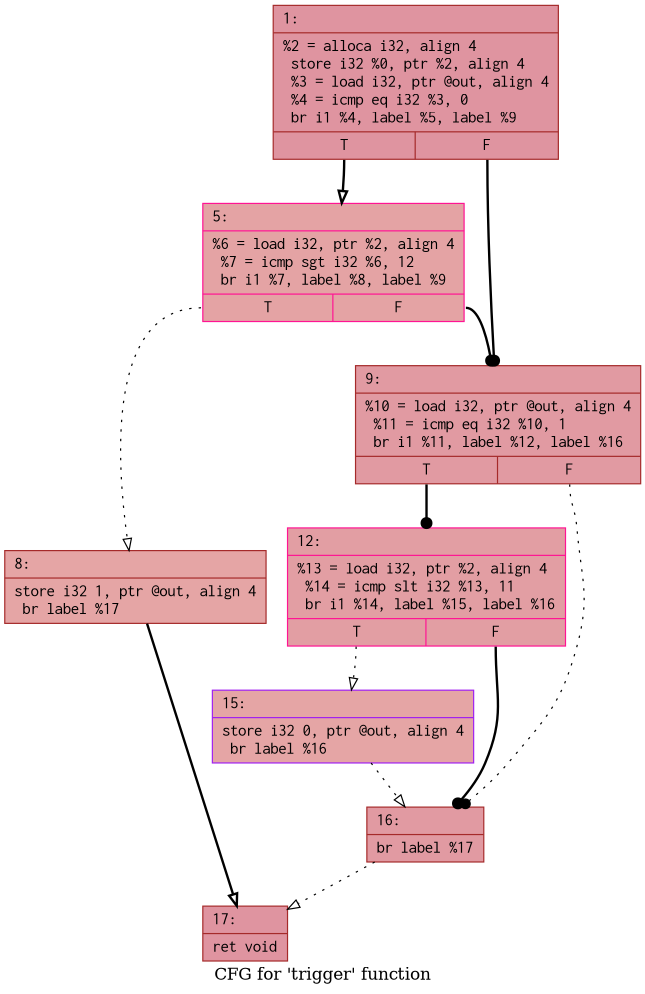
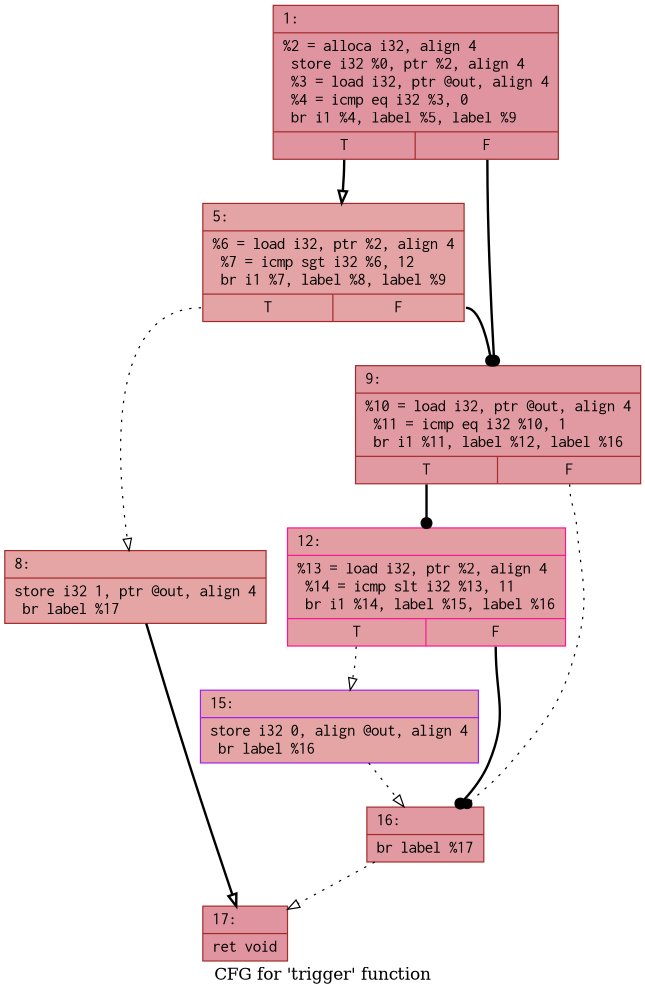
node "5:": color deeppink -> brown
node "15:": text "store i32 0, ptr @out, align 4" -> "store i32 0, align @out, align 4"
